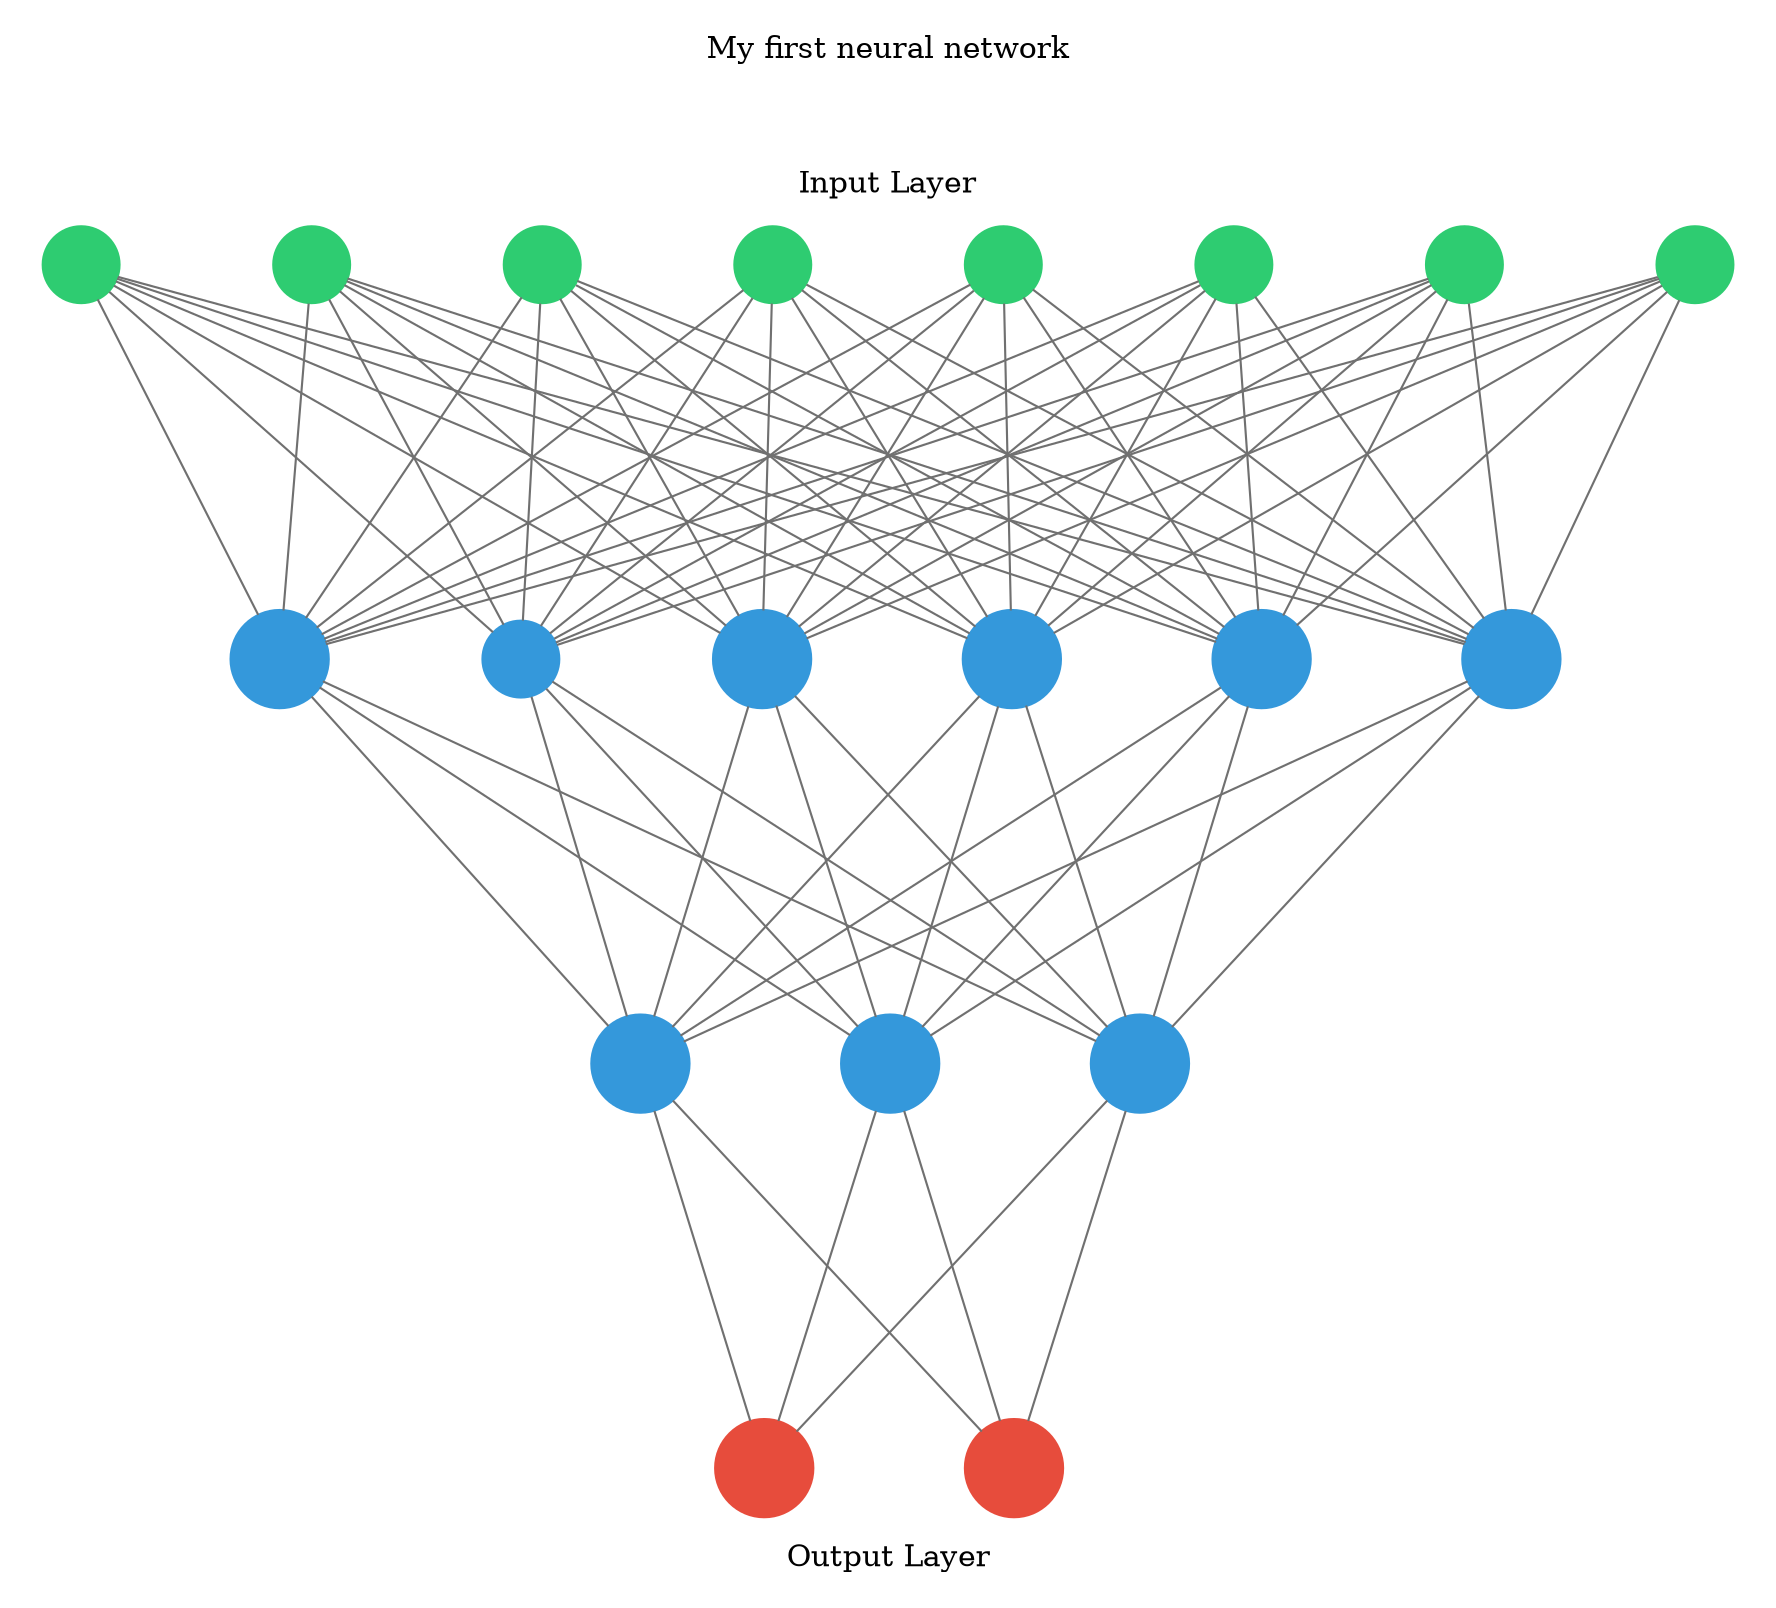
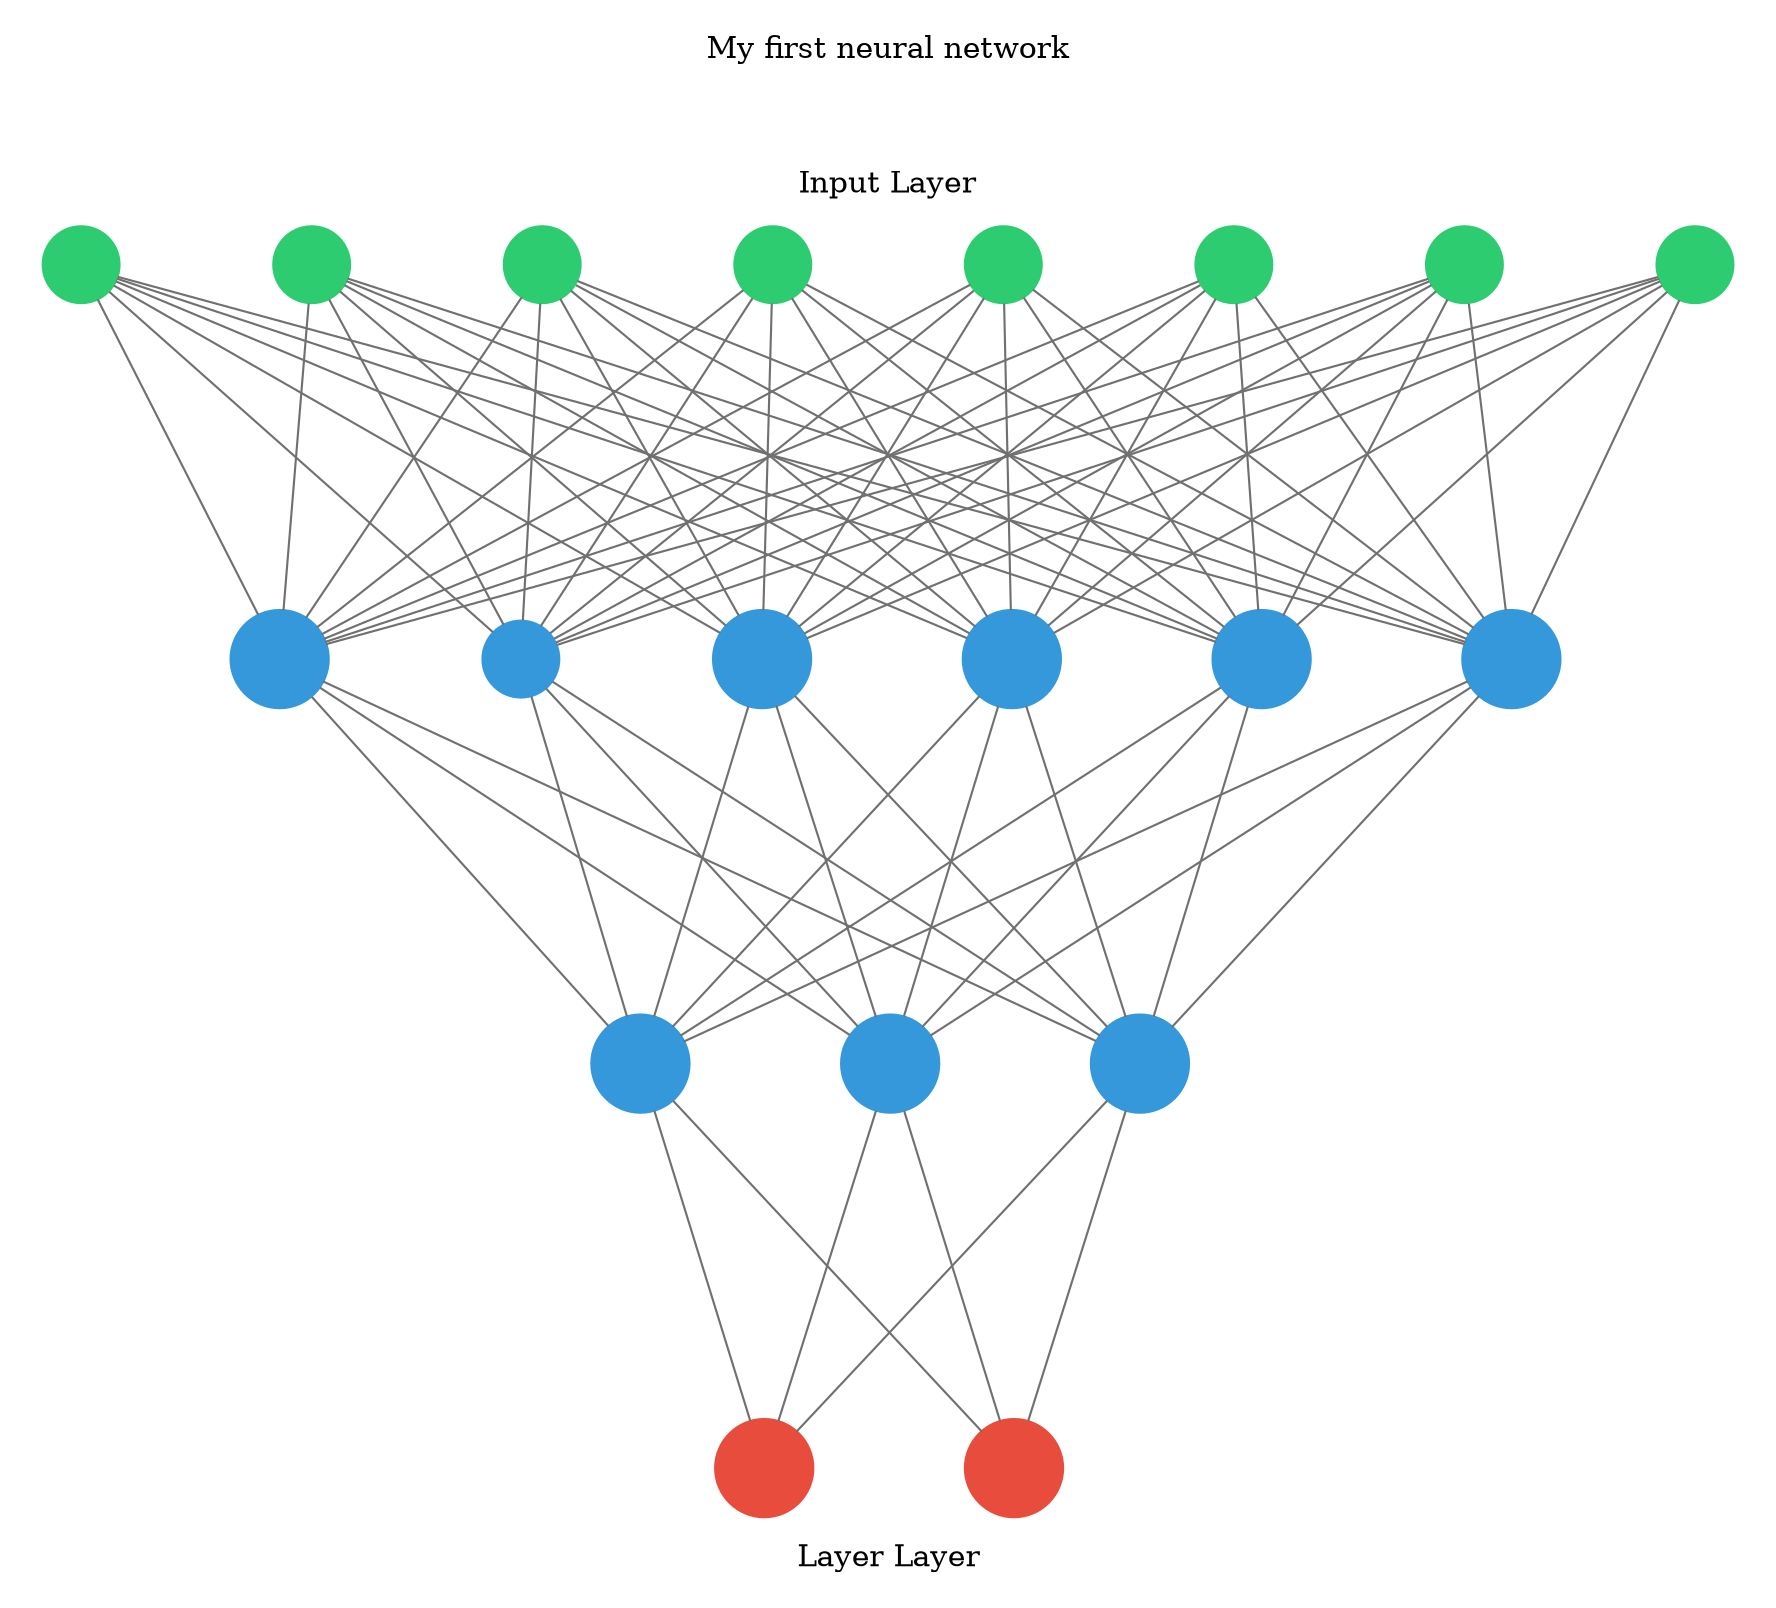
cluster "Output Layer": label "Output Layer" -> "Layer Layer"
